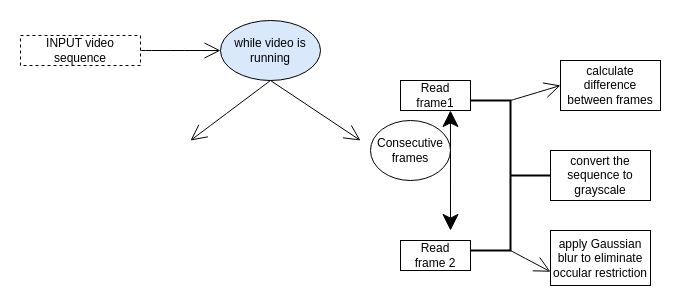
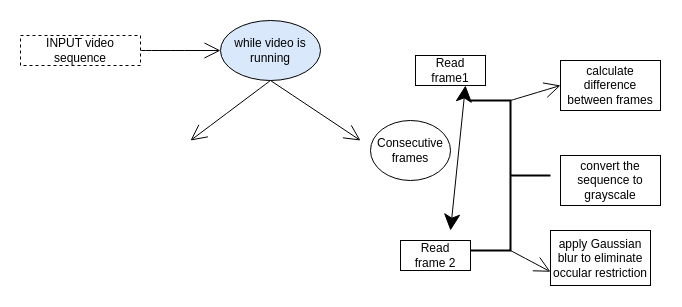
node "Read frame1": moved (436, 96) -> (451, 71)
node "convert the sequence to grayscale": moved (601, 176) -> (611, 181)
